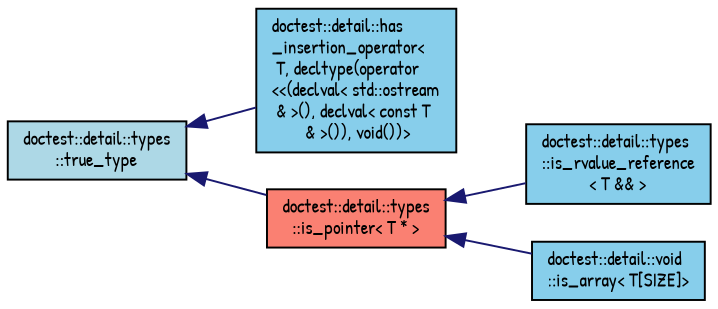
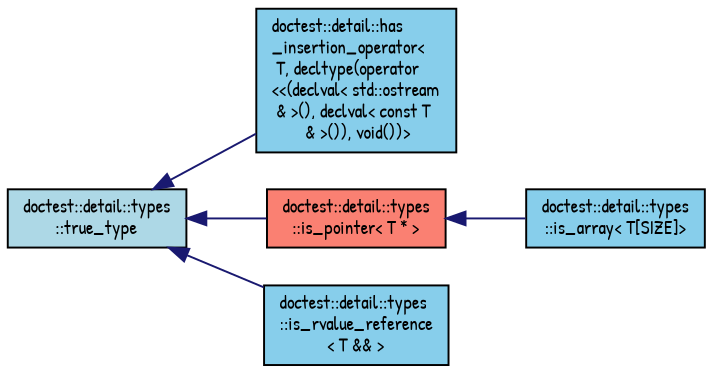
edge "doctest::detail::types ::is_rvalue_reference < T && >" -> "doctest::detail::types ::is_pointer< T * >": now "doctest::detail::types ::is_rvalue_reference < T && >" -> "doctest::detail::types ::true_type"
node "doctest::detail::void ::is_array< T[SIZE]>": label "doctest::detail::void ::is_array< T[SIZE]>" -> "doctest::detail::types ::is_array< T[SIZE]>"
